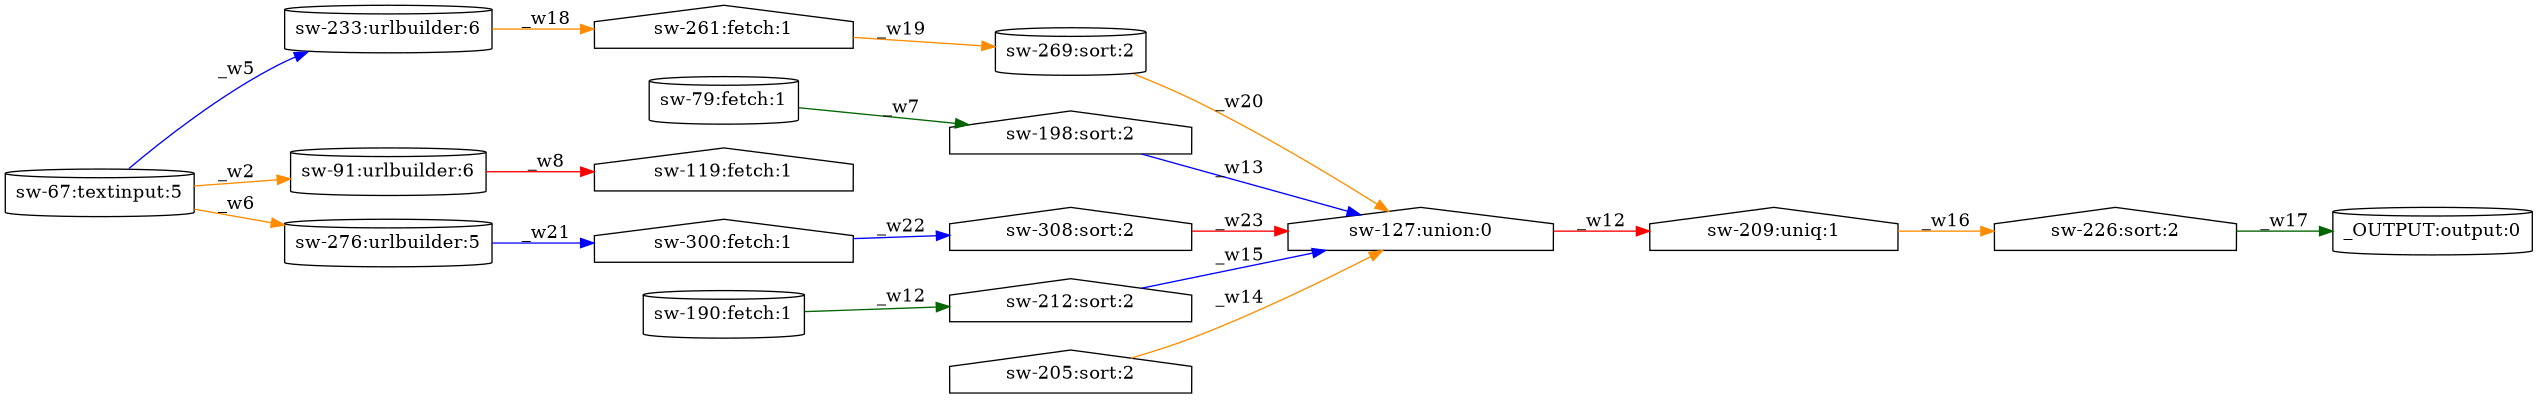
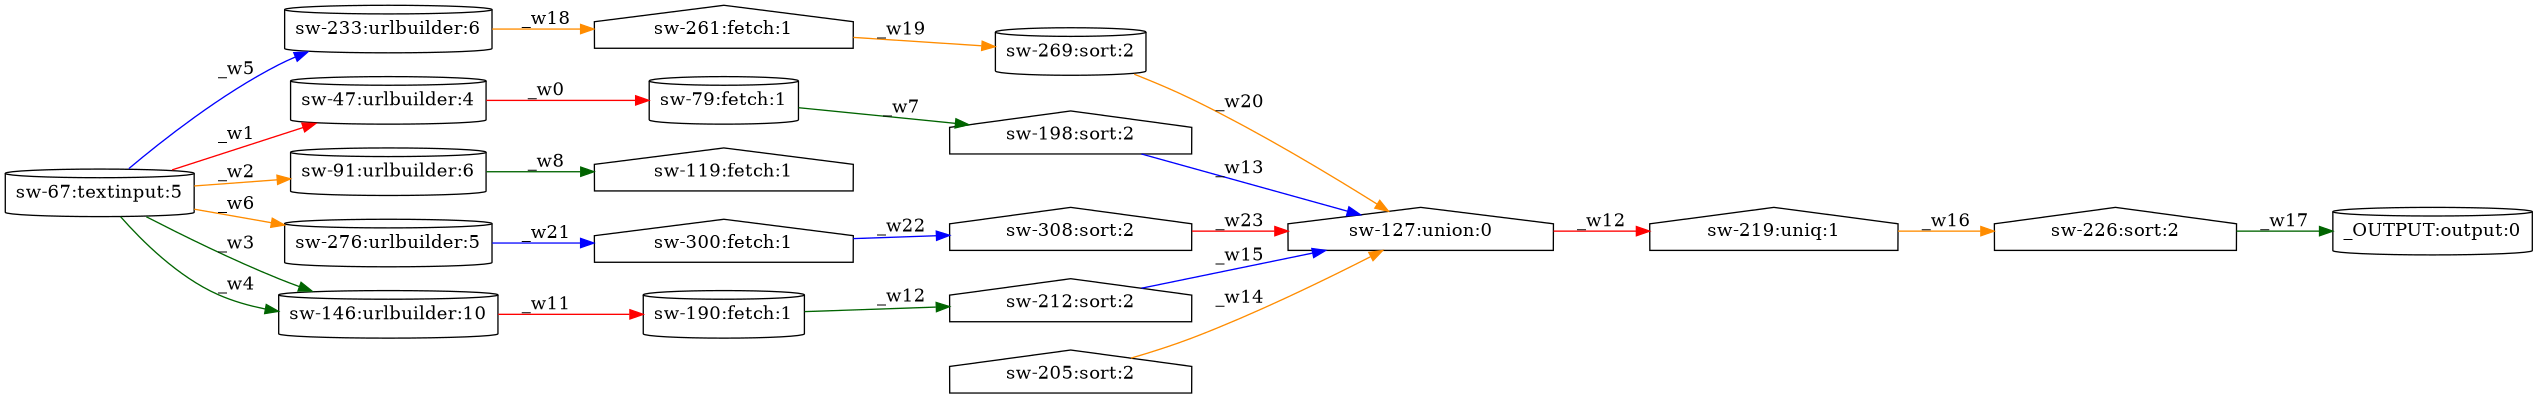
node "sw-47:urlbuilder:4": added
edge "sw-91:urlbuilder:6" -> "sw-119:fetch:1": color red -> darkgreen
node "sw-209:uniq:1": label "sw-209:uniq:1" -> "sw-219:uniq:1"
node "sw-146:urlbuilder:10": added
